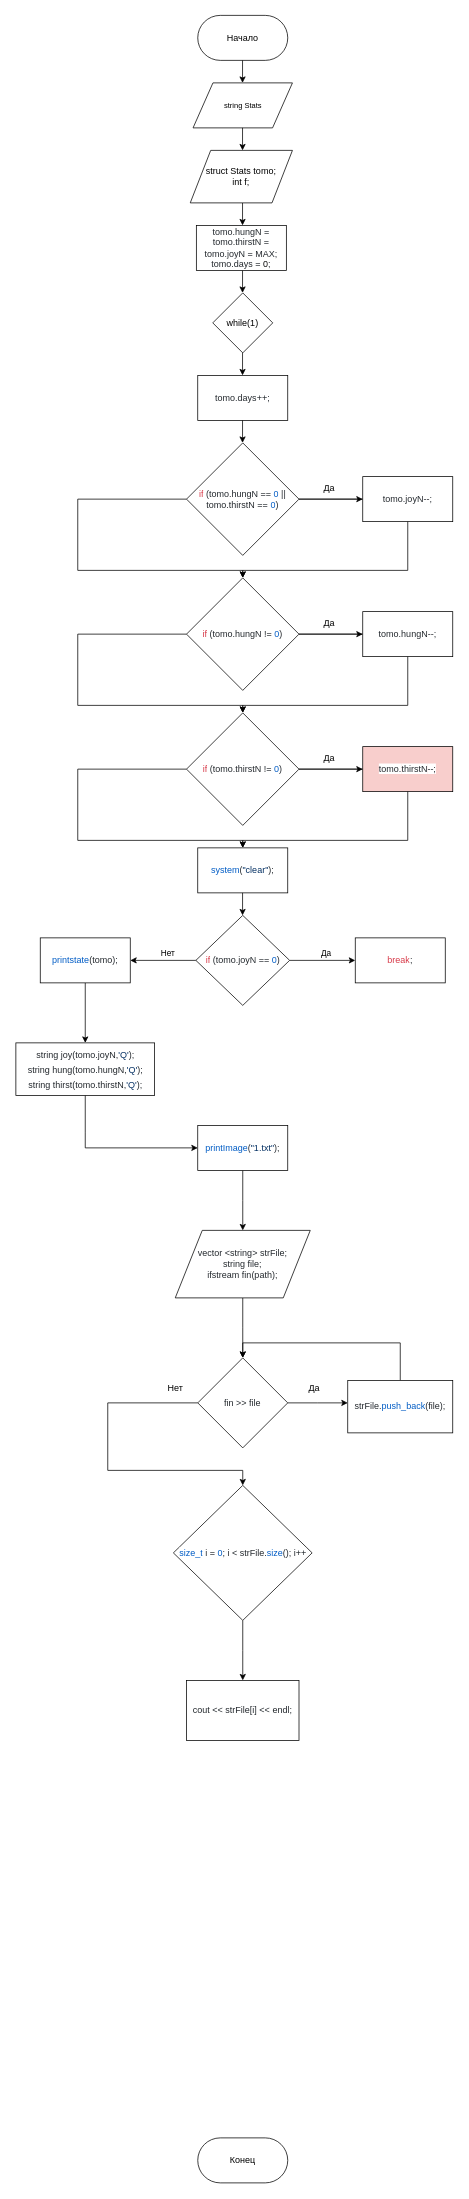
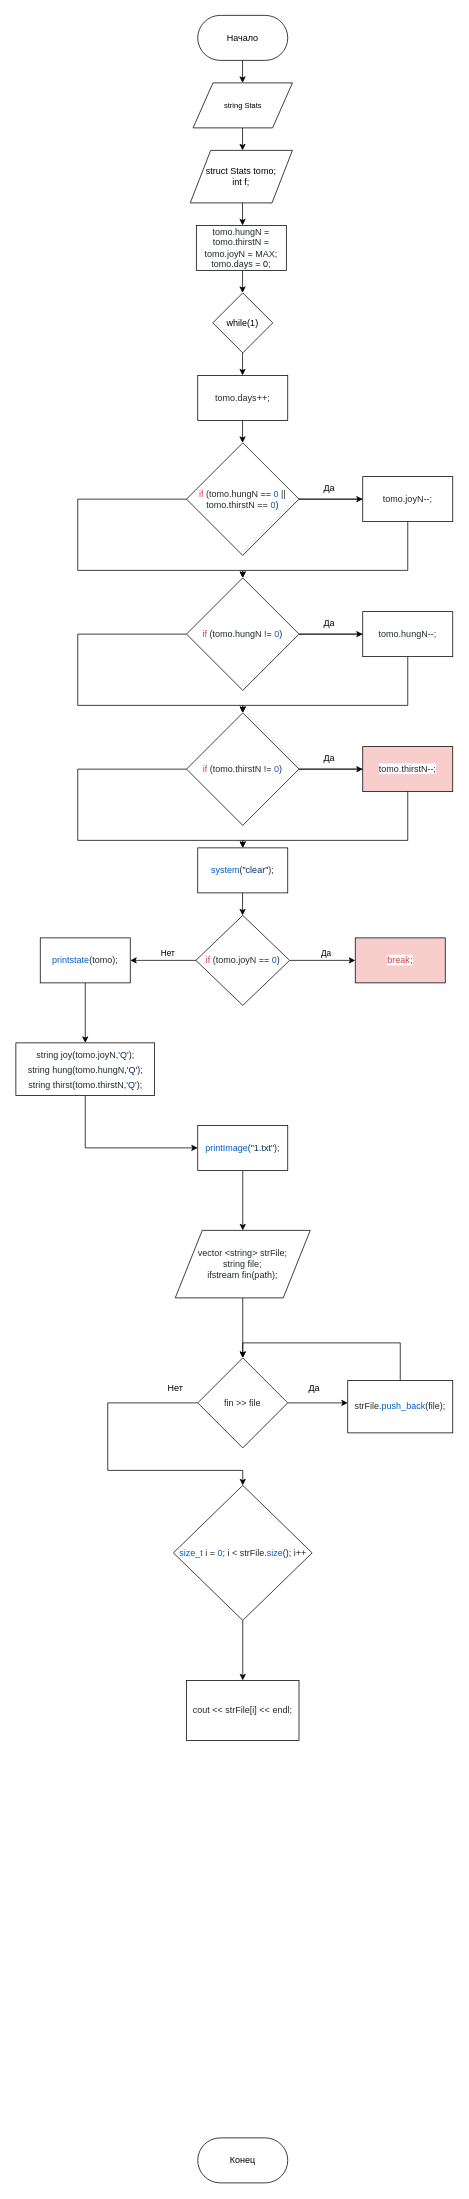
node "break;": fillcolor #ffffff -> #f8cecc
